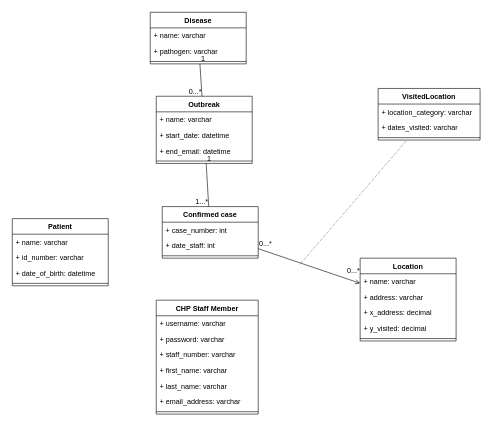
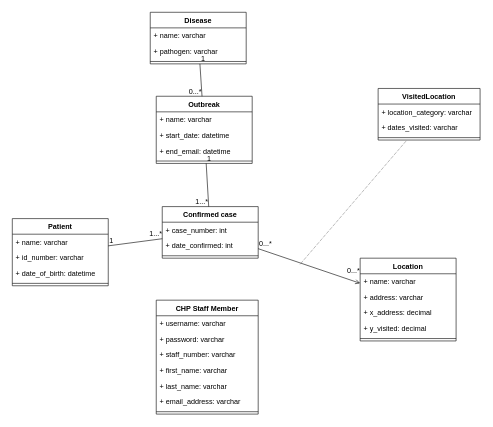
edge "Confirmed case" -- "Patient": added, labels "1...*", "1"
node "+ date_staff: int": label "+ date_staff: int" -> "+ date_confirmed: int"
